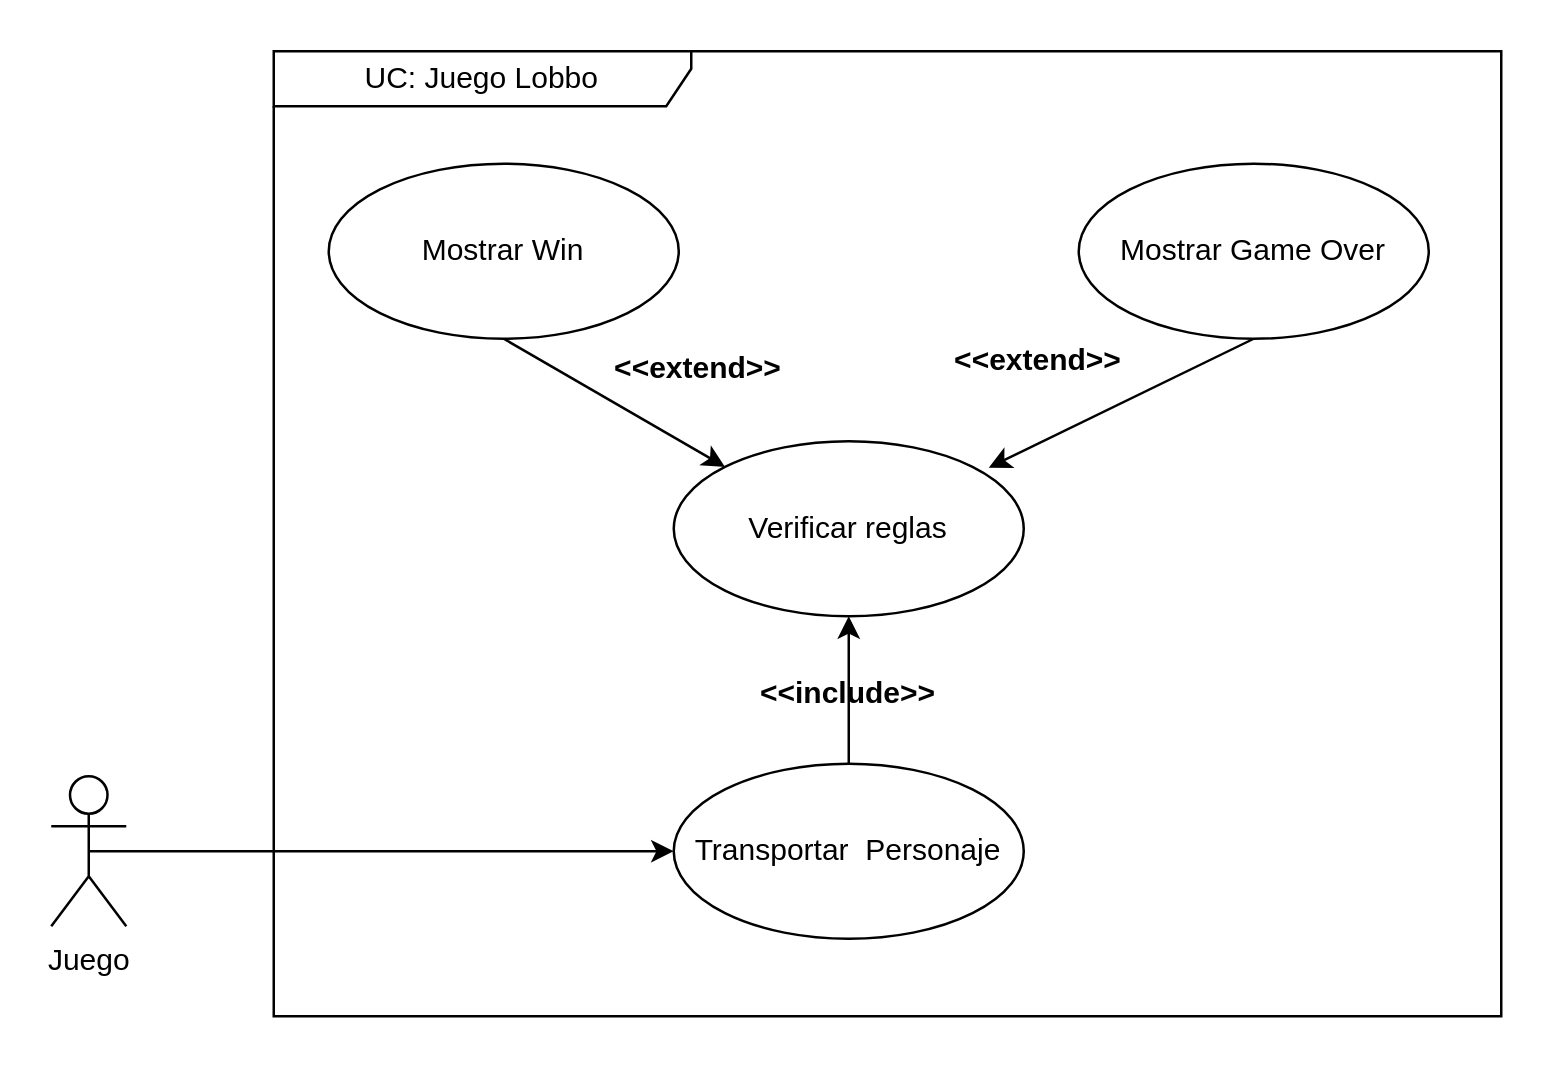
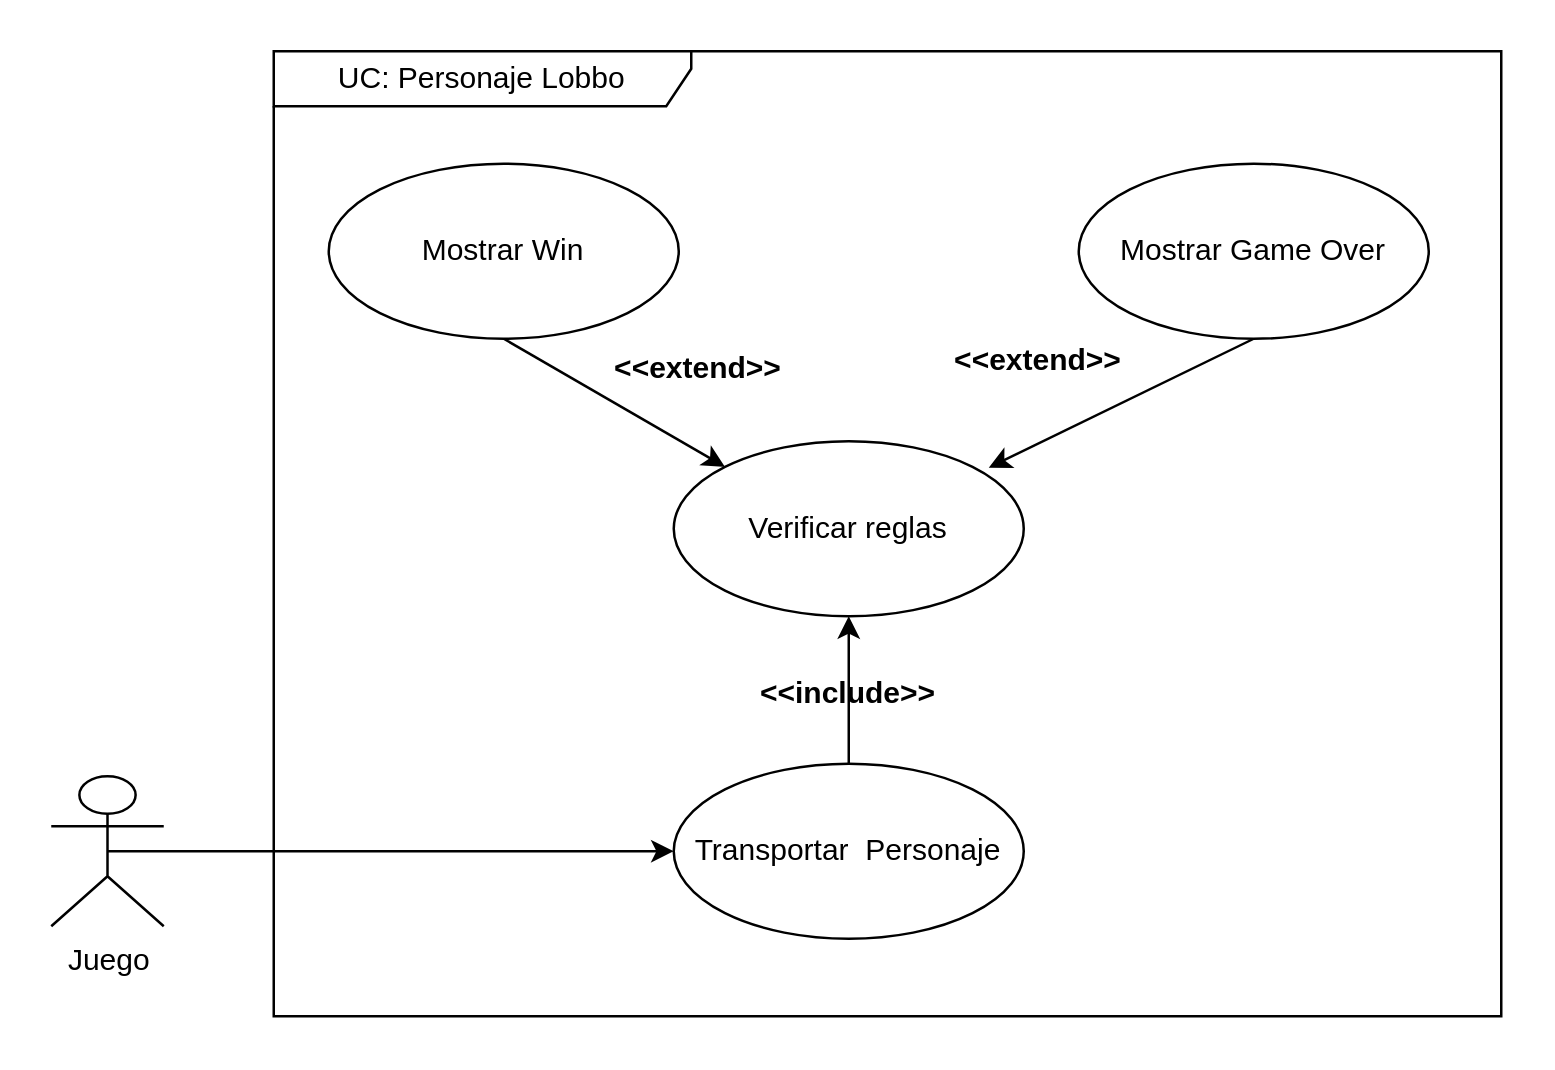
node "UC: Juego Lobbo": label "UC: Juego Lobbo" -> "UC: Personaje Lobbo"
node "Juego": size 75x150 -> 113x150
